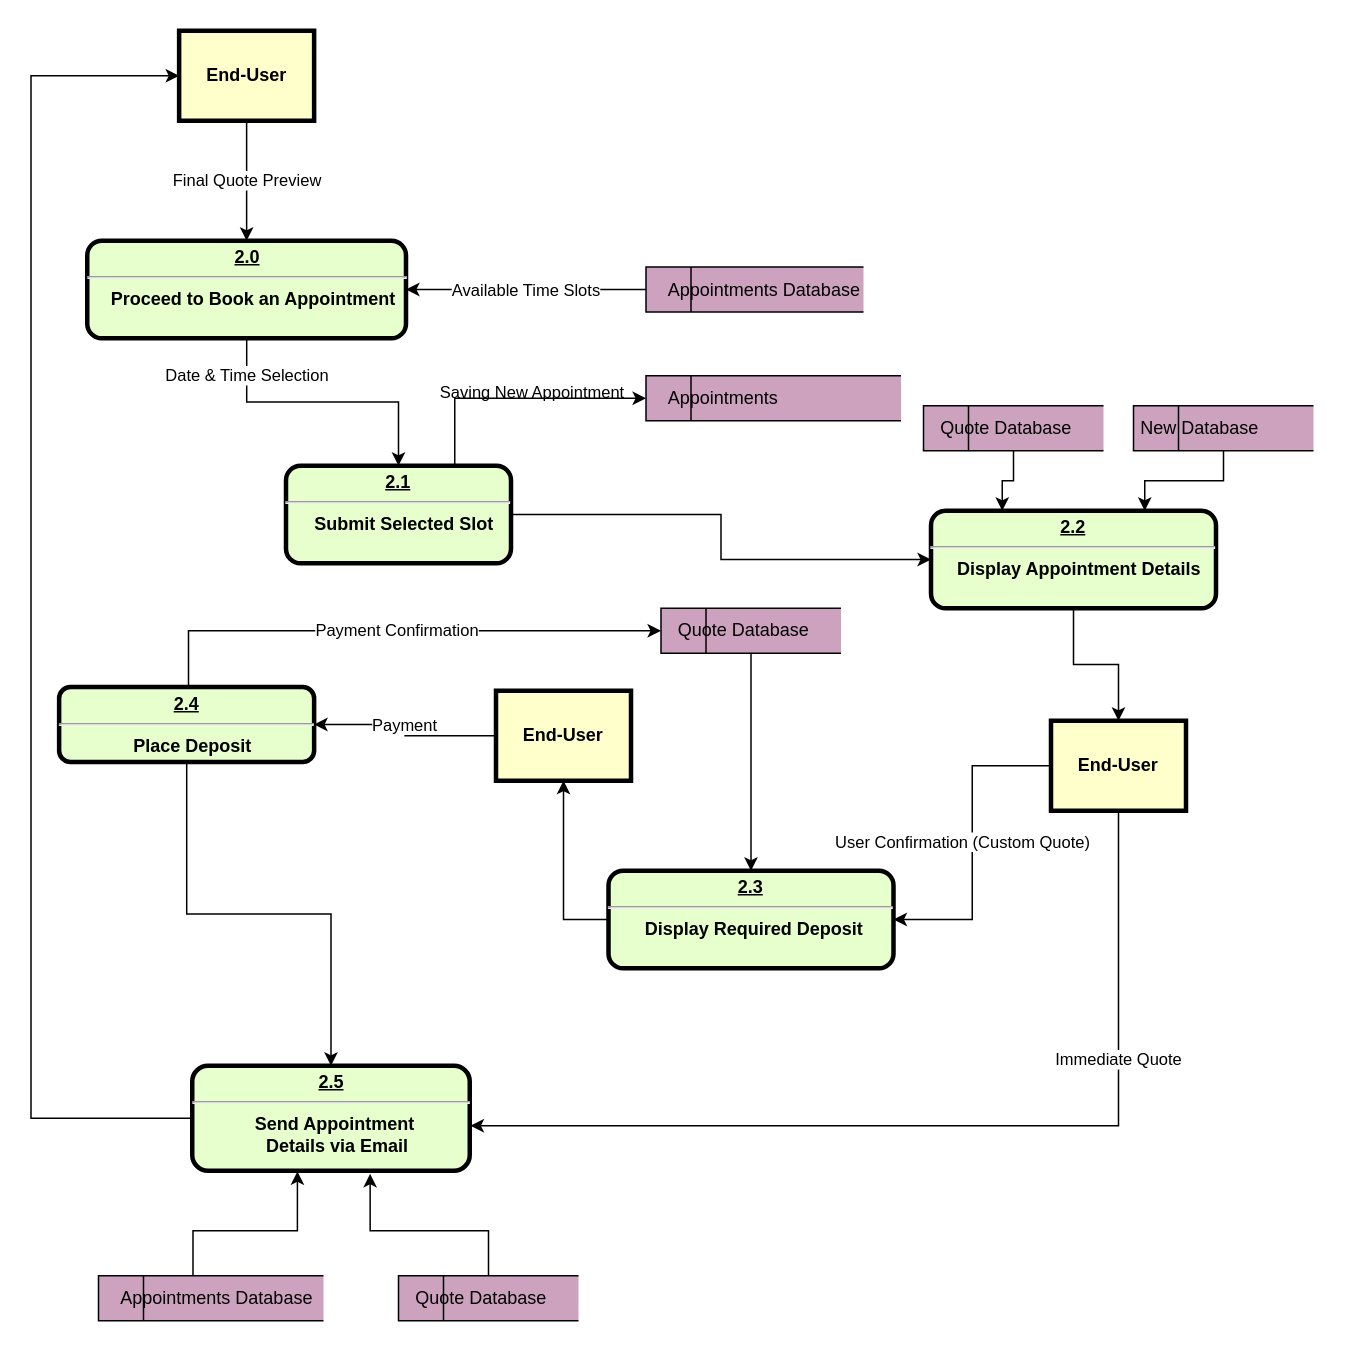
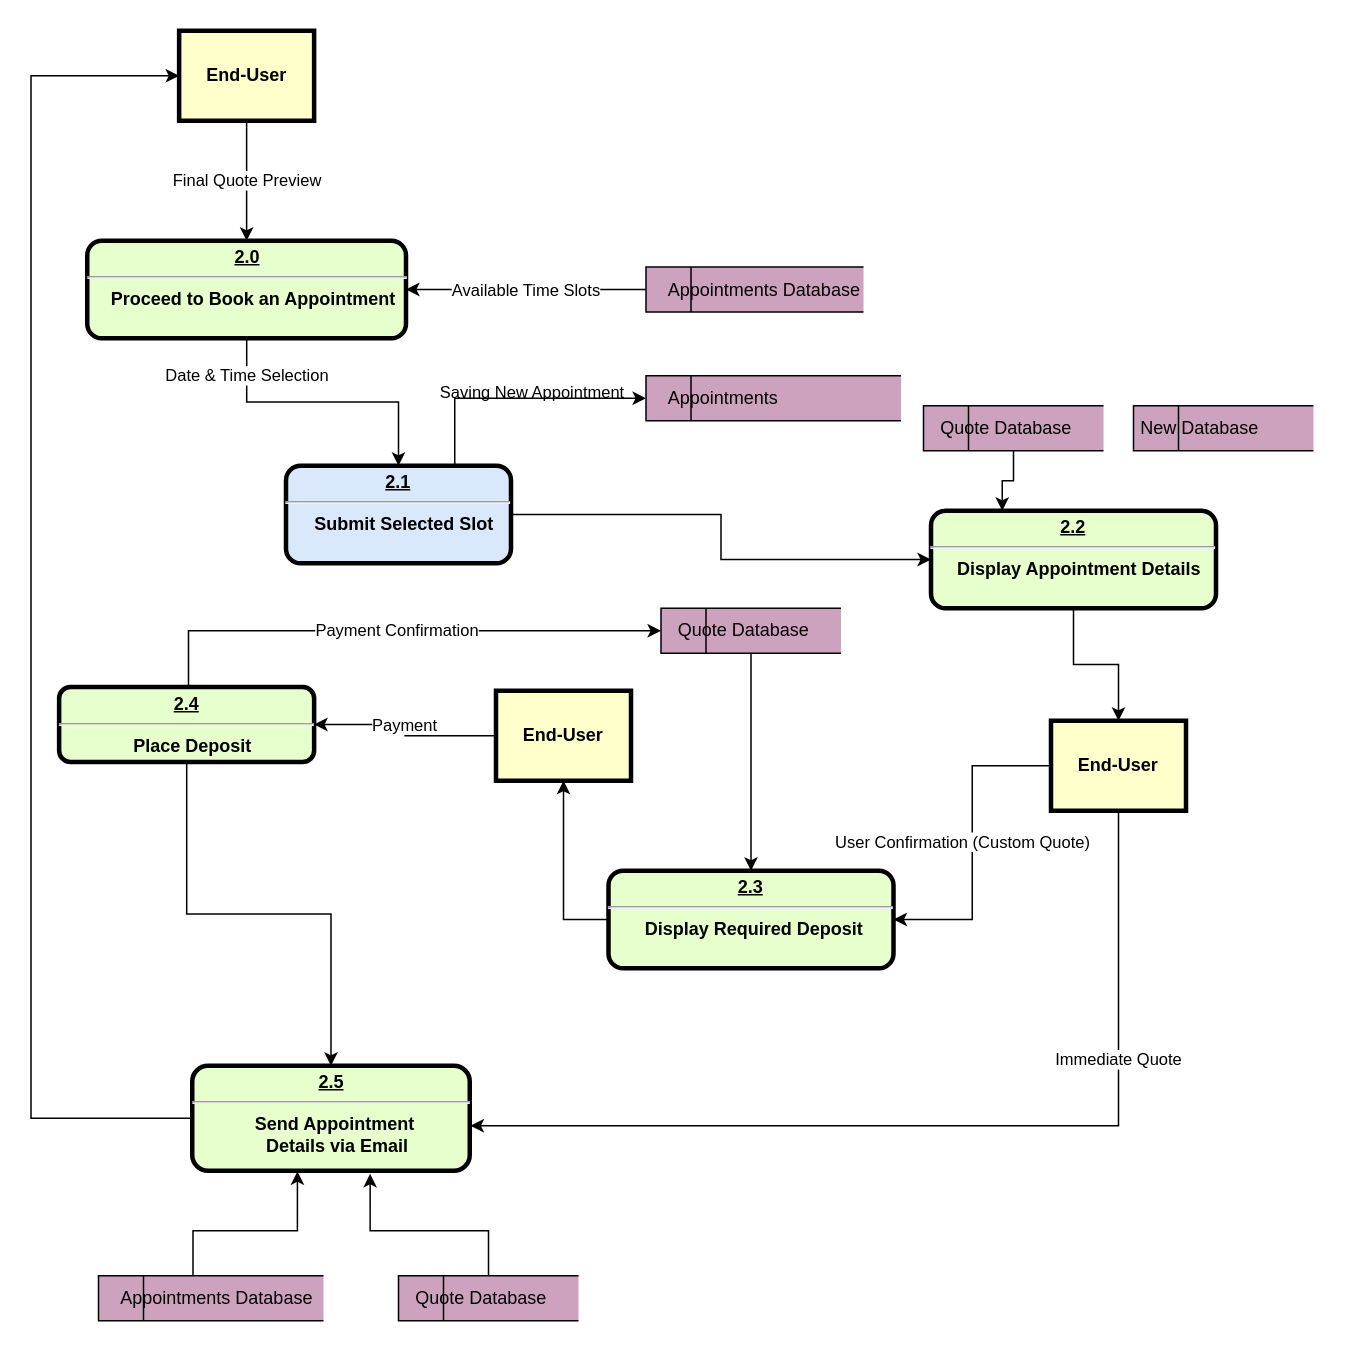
edge "New Database" -> "2.2 Display Appointment Details": removed
node "2.1 Submit Selected Slot": fillcolor #e6ffcc -> #dae8fc
